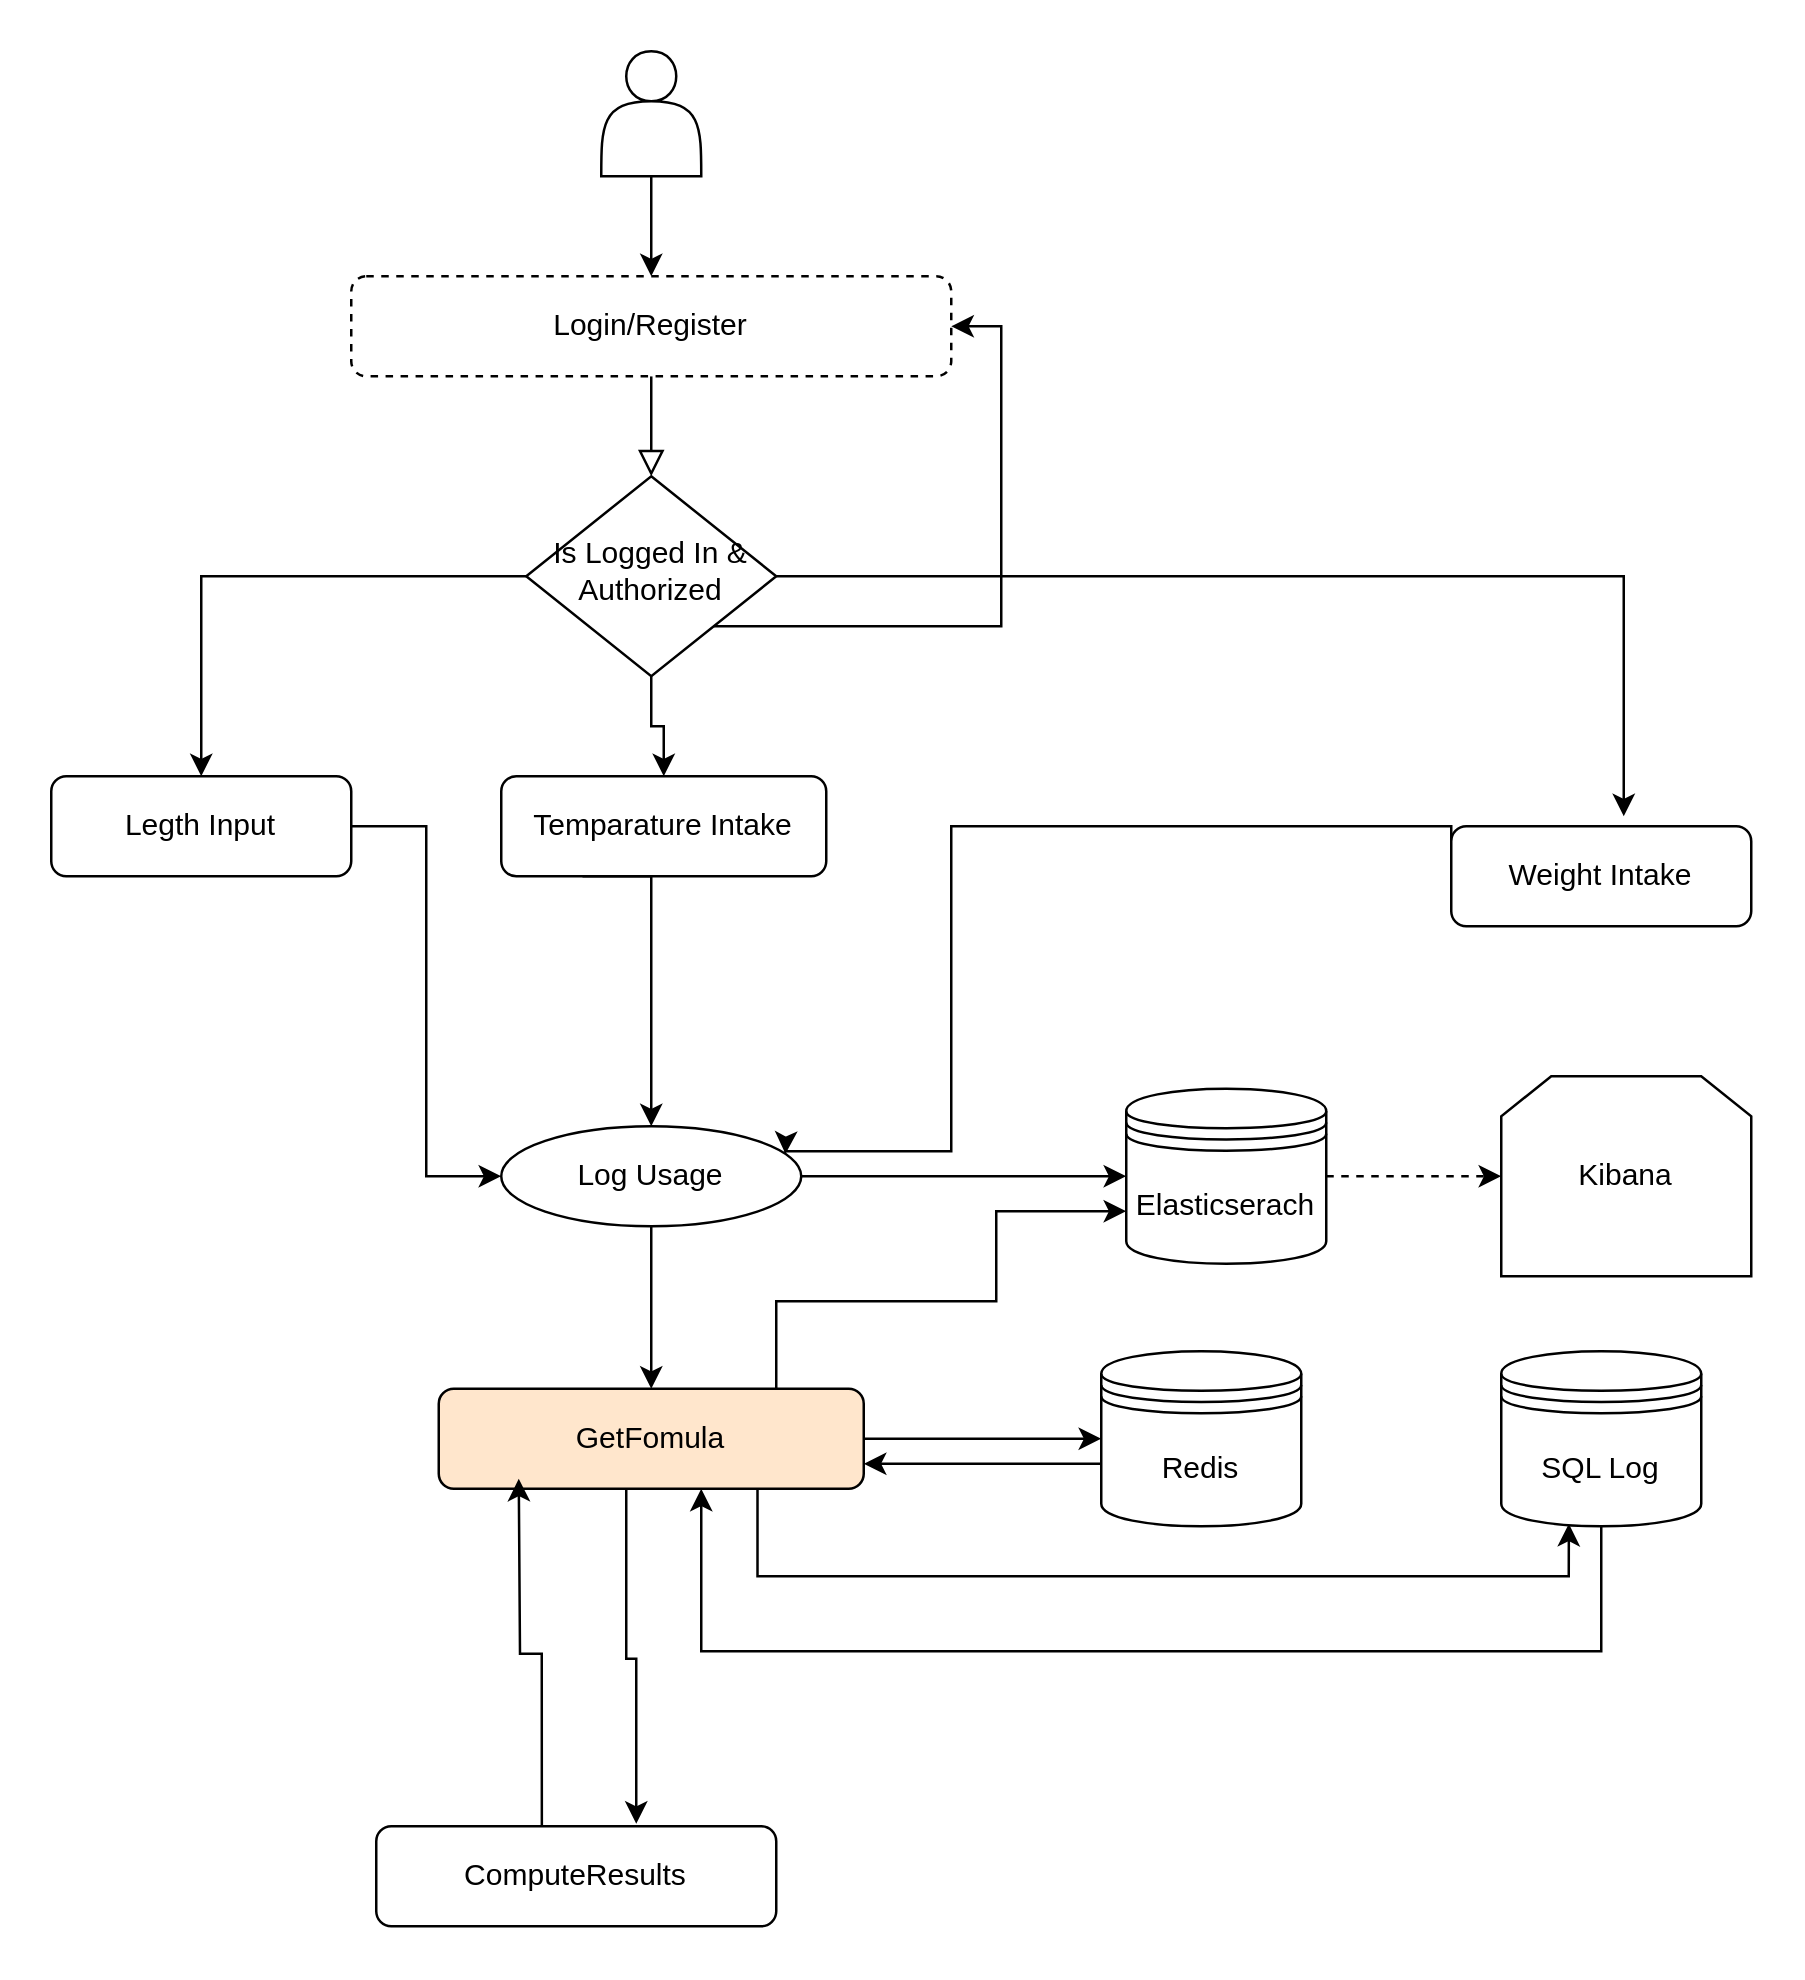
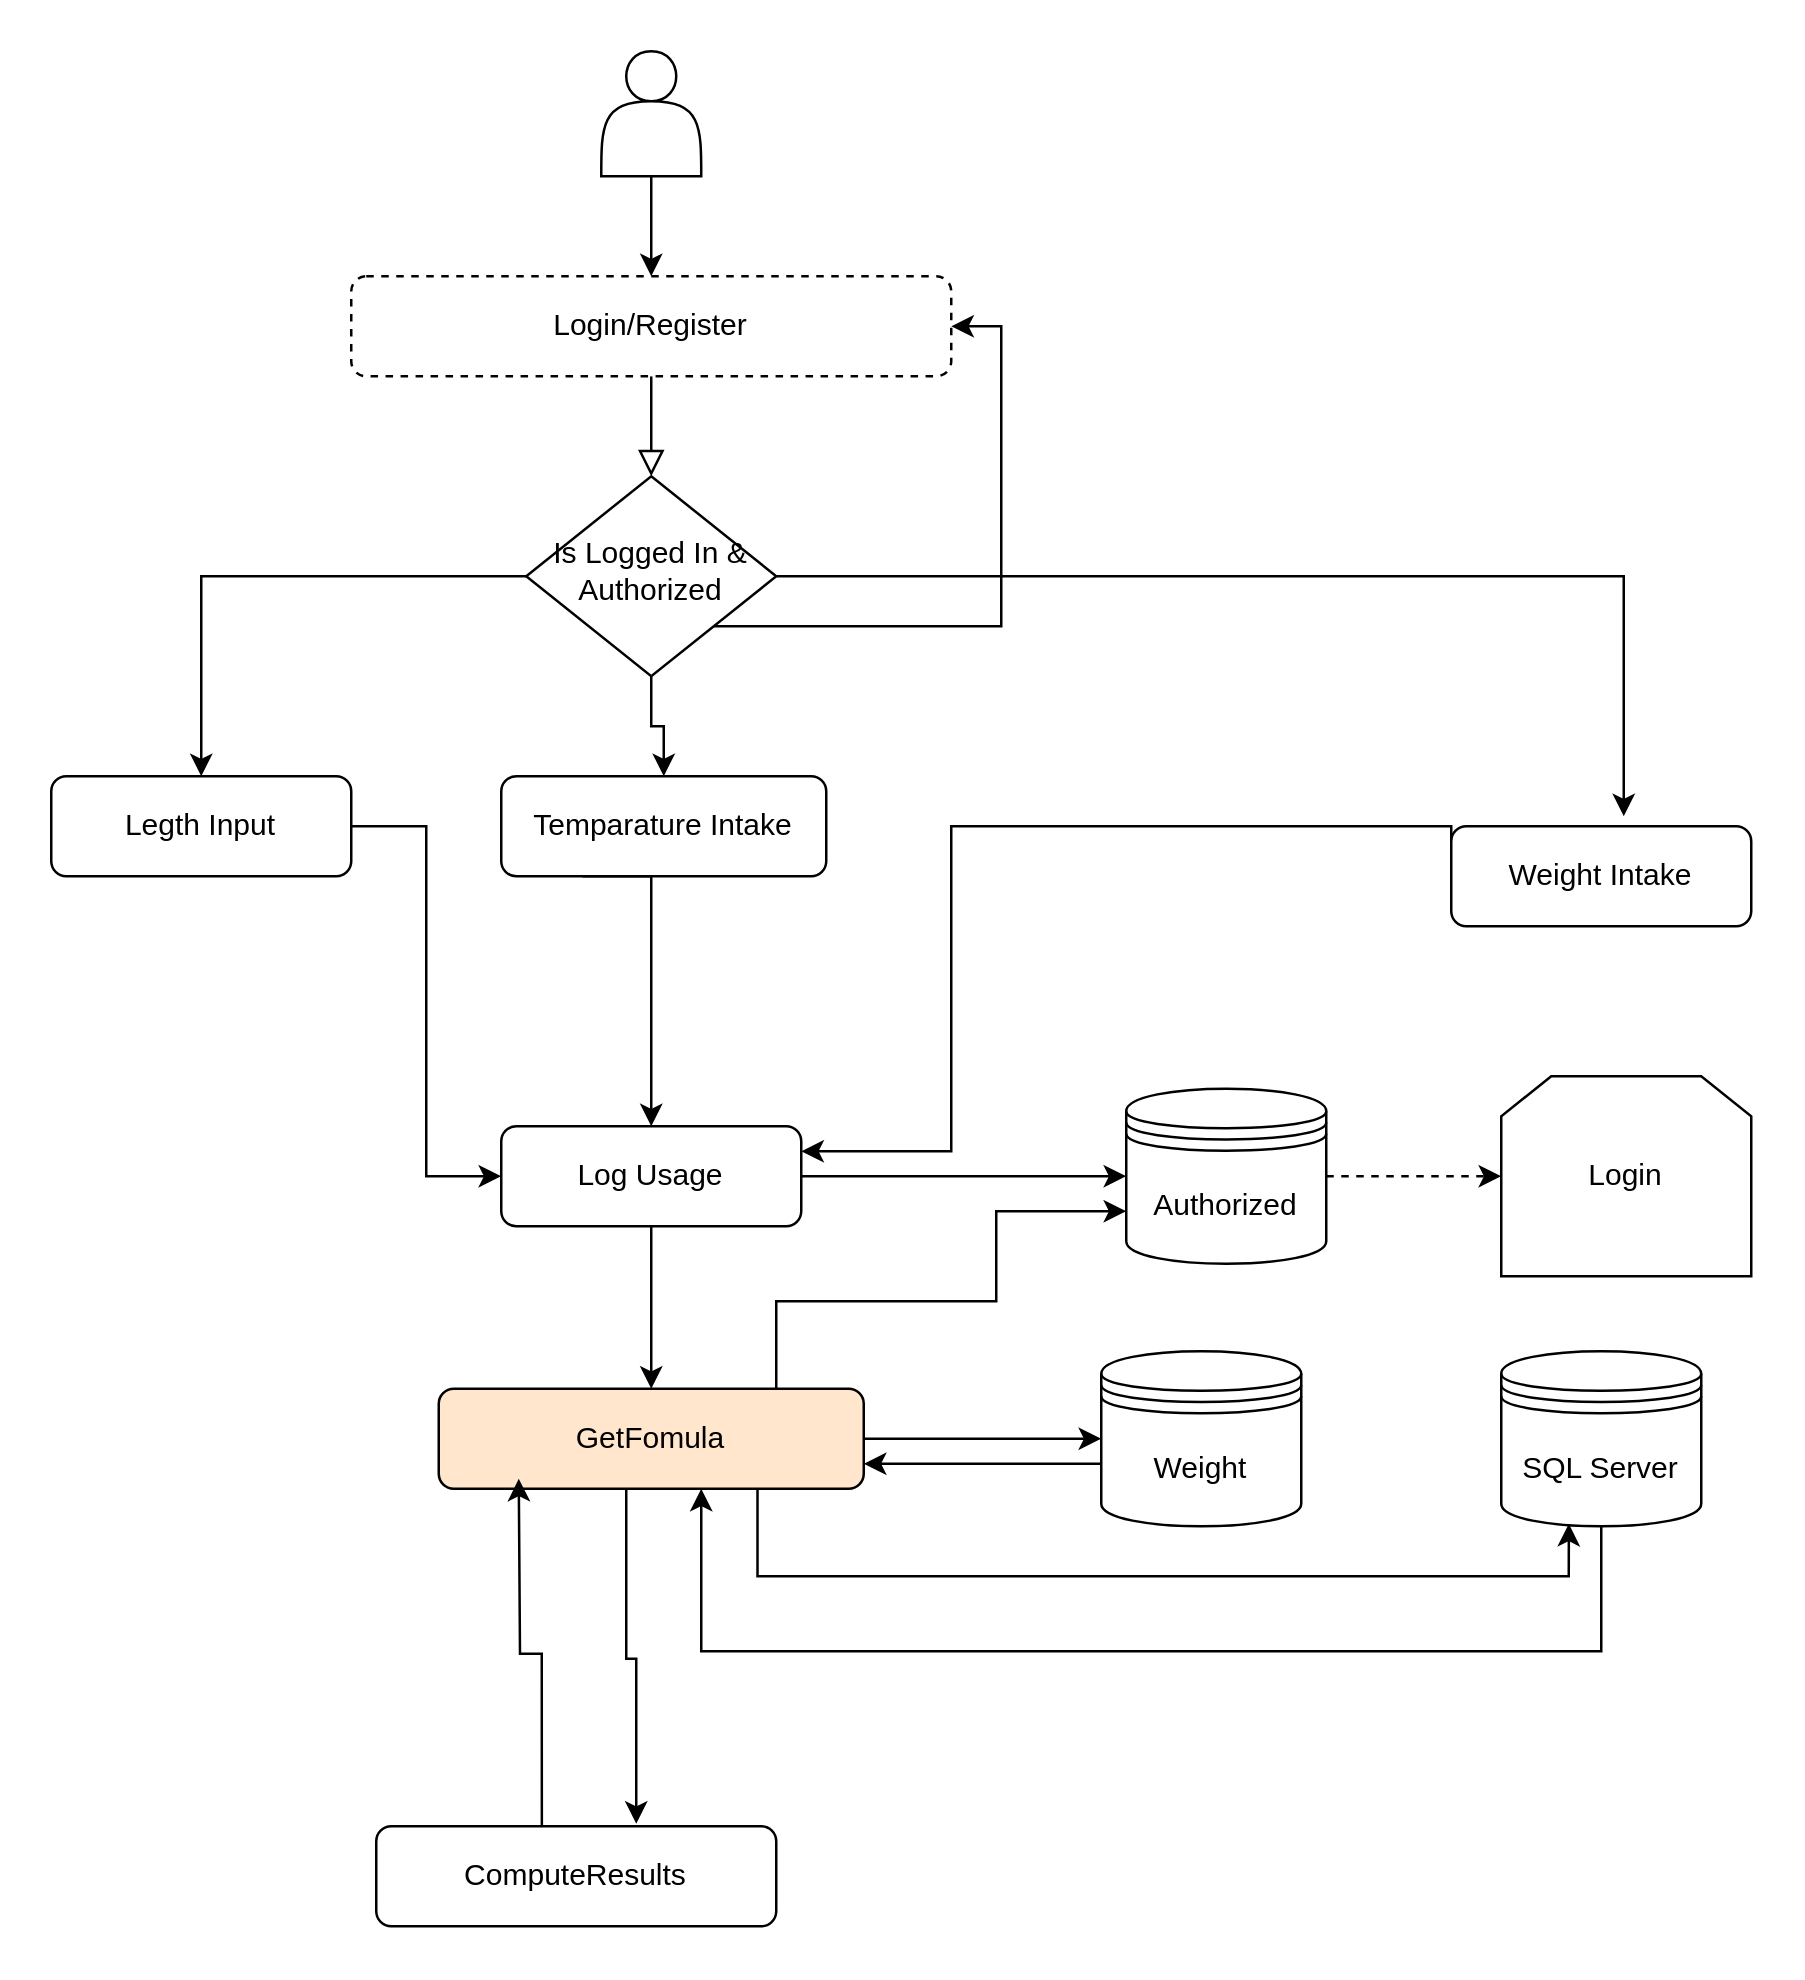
node "Log Usage": shape ellipse -> rounded rectangle
node "Kibana": label "Kibana" -> "Login"
node "Elasticserach": label "Elasticserach" -> "Authorized"
node "Redis": label "Redis" -> "Weight"
node "SQL Log": label "SQL Log" -> "SQL Server"
